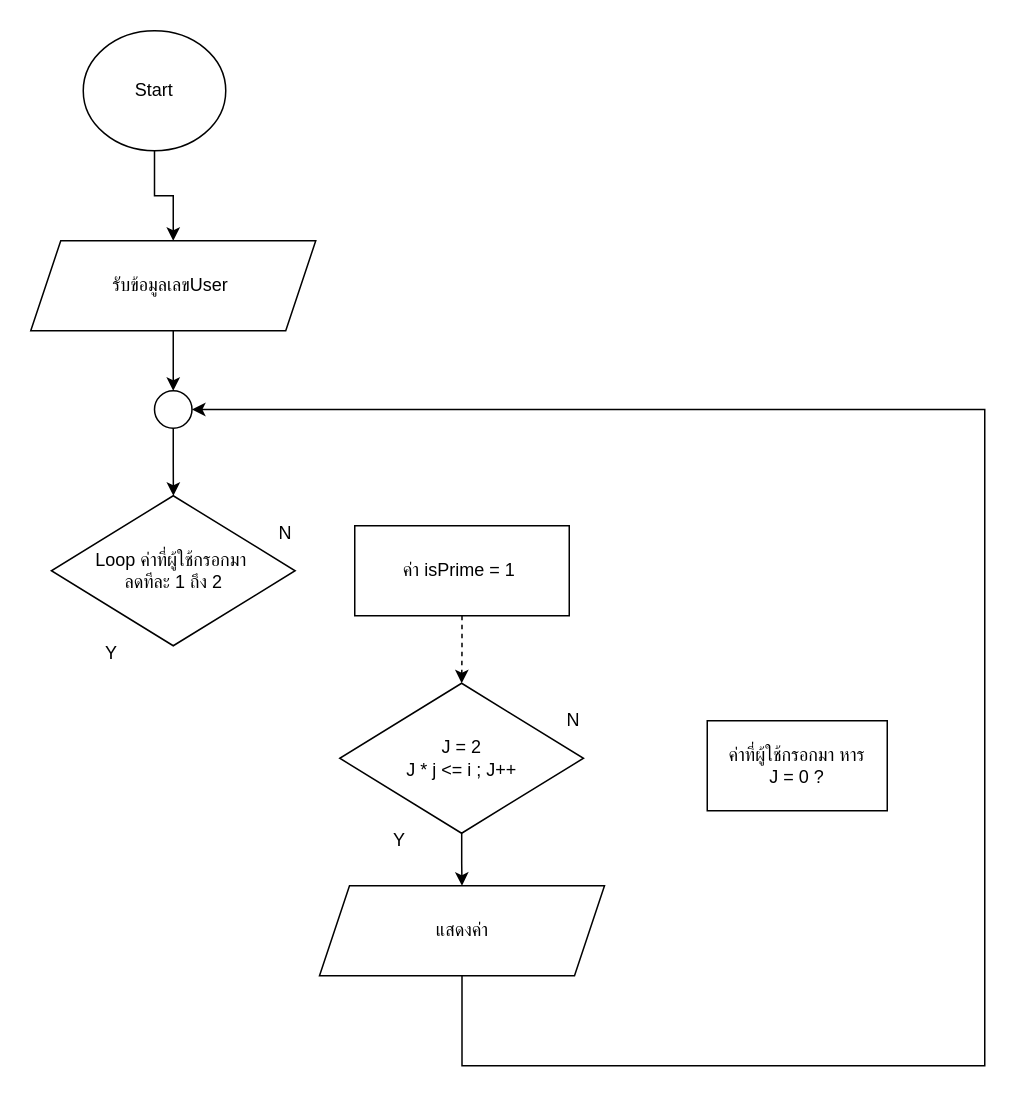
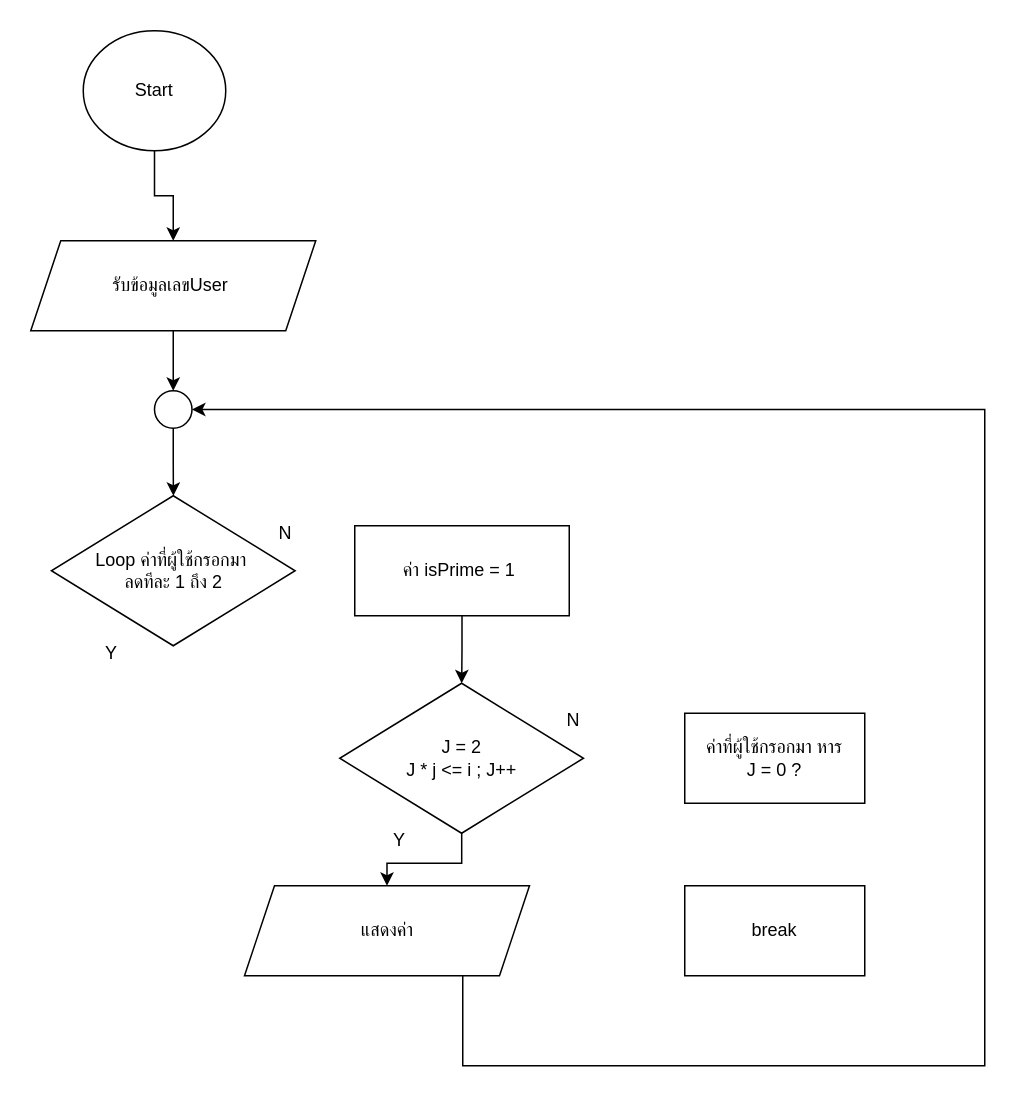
edge "ค่า isPrime = 1" -> "J = 2 J * j <= i ; J++": style dashed -> solid
node "ค่าที่ผู้ใช้กรอกมา หาร J = 0 ?": moved (797, 766) -> (775, 758)
node "แสดงค่า": moved (462, 931) -> (387, 931)
node "break": added
